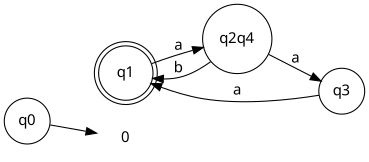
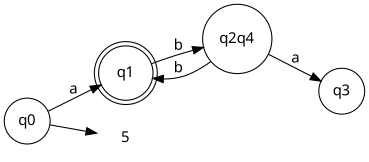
edge "q1" -> "q2q4": label "a" -> "b"
edge "q3" -> "q1": now "q0" -> "q1"
node "0": label "0" -> "5"
